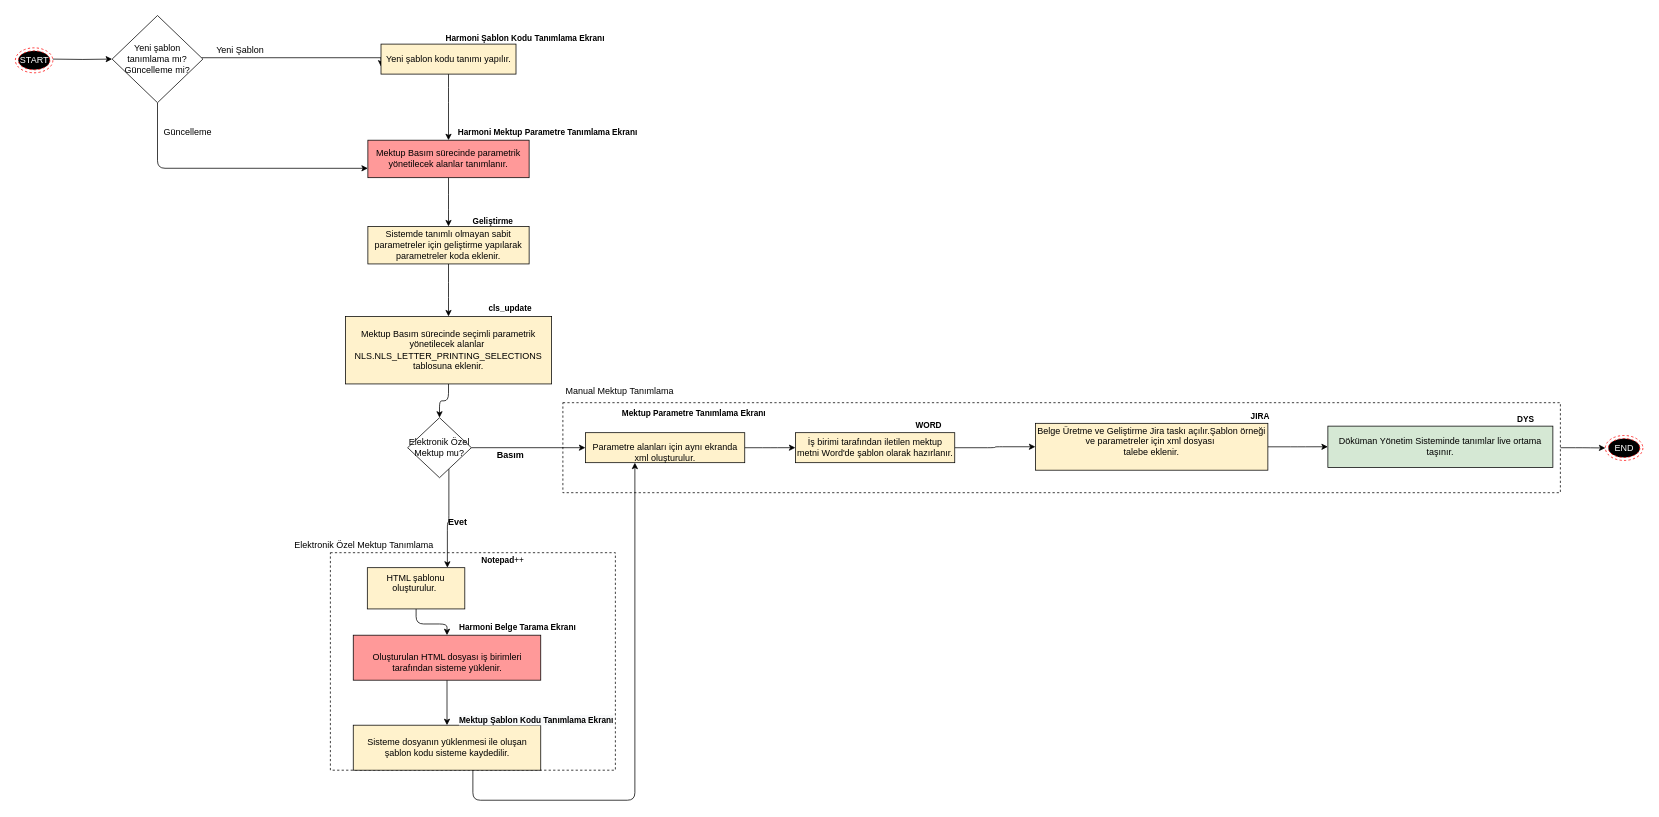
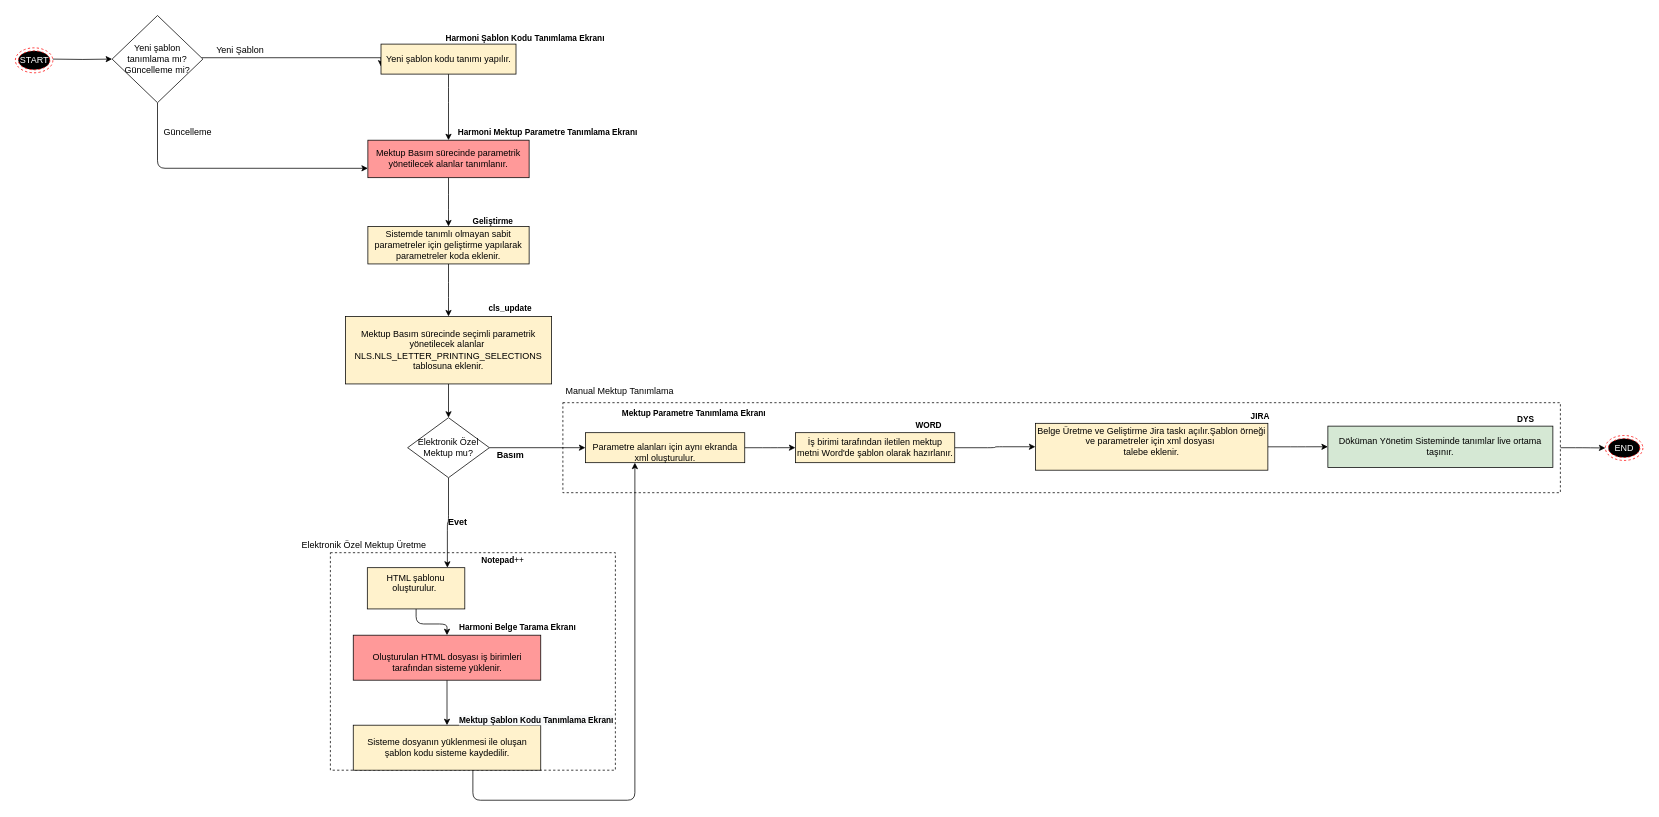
node "Elektronik Özel Mektup mu?": size 64x60 -> 82x60
node "Elektronik Özel Mektup Tanımlama": label "Elektronik Özel Mektup Tanımlama" -> "Elektronik Özel Mektup Üretme"
